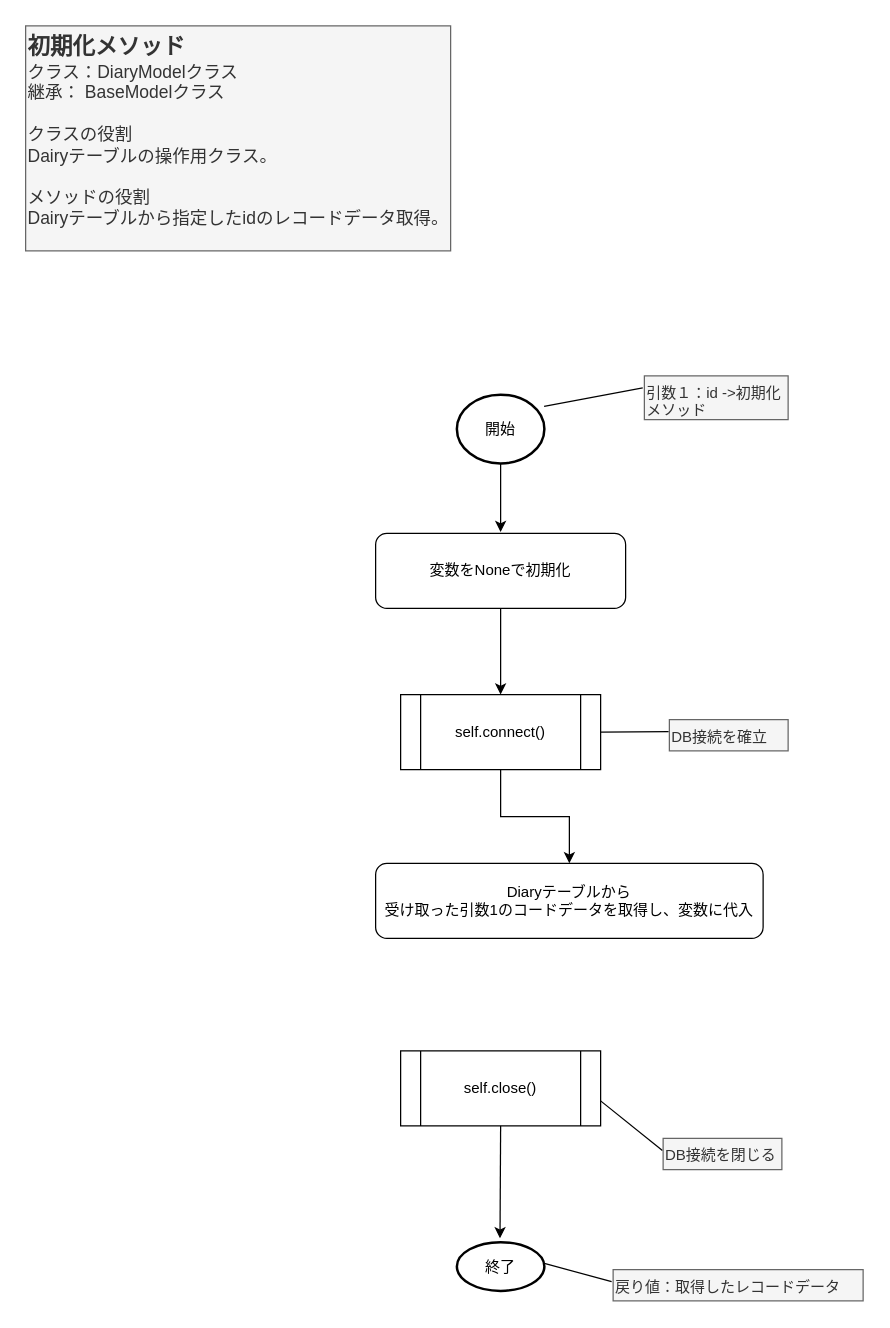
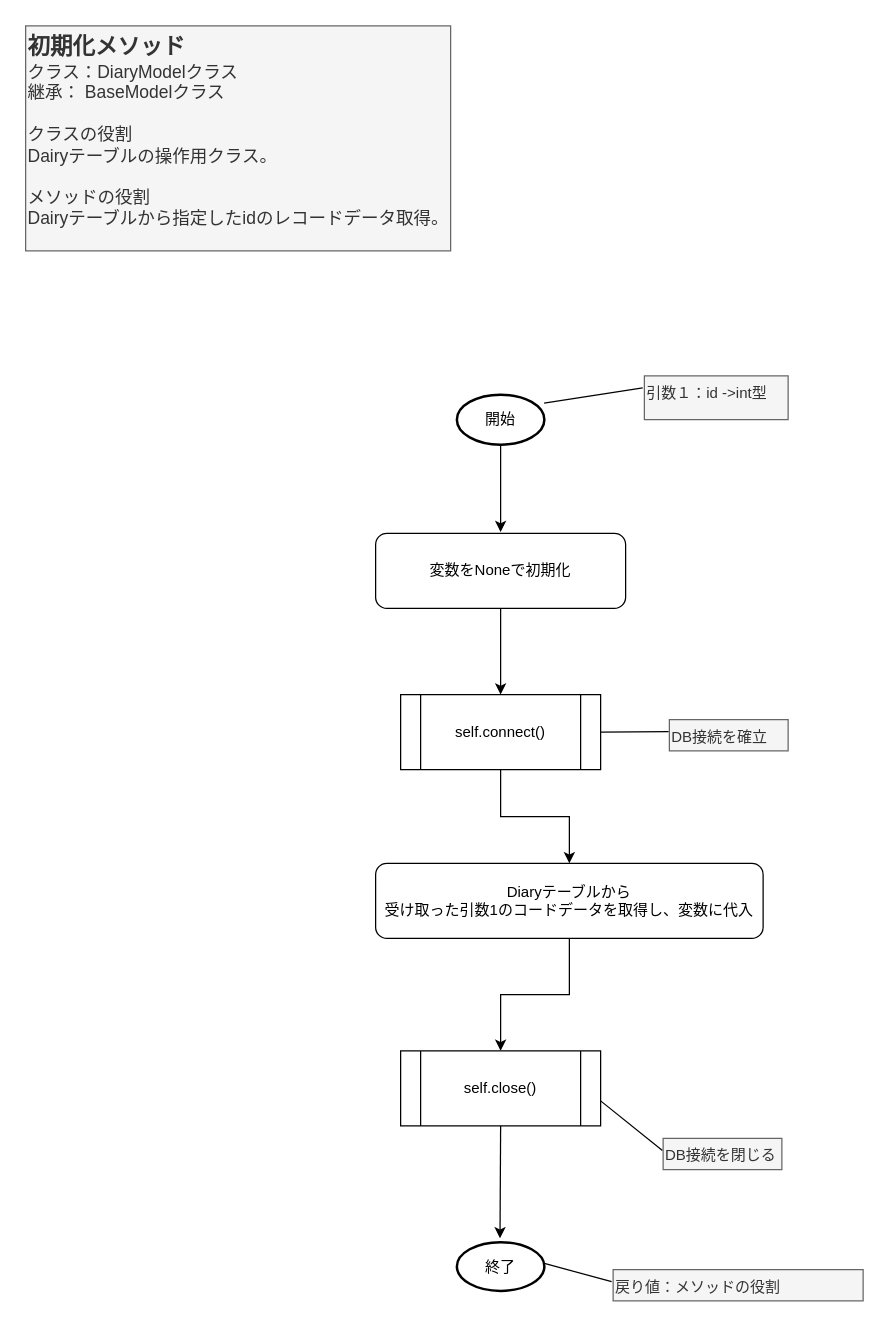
node "引数１：id ->初期化メソッド": label "引数１：id ->初期化メソッド" -> "引数１：id ->int型"
node "開始": size 88x69 -> 88x50
edge "Diaryテーブルから 受け取った引数1のコードデータを取得し、変数に代入" -> "self.close()": added
node "戻り値：取得したレコードデータ": label "戻り値：取得したレコードデータ" -> "戻り値：メソッドの役割"
